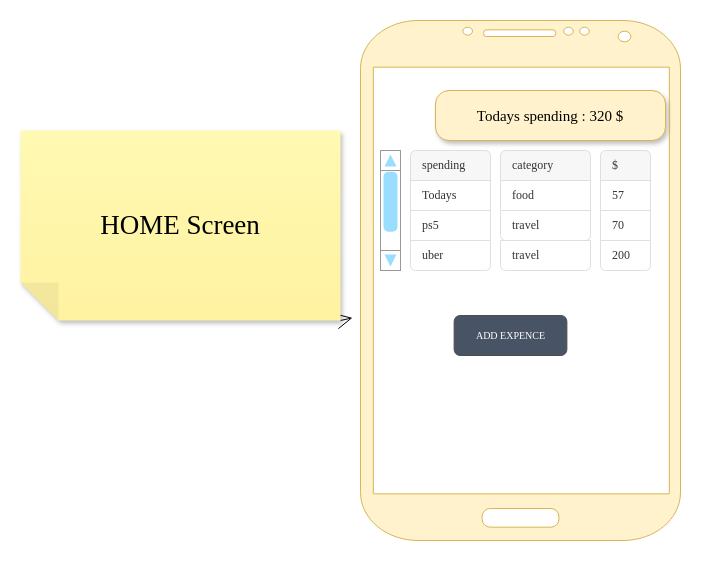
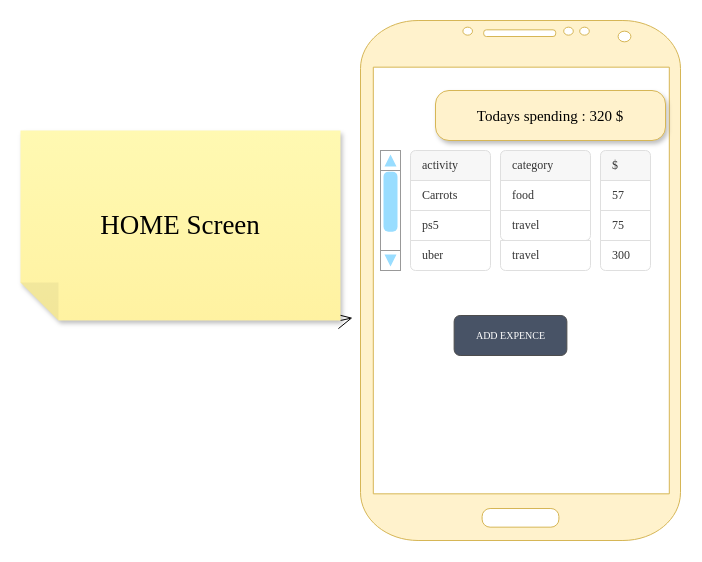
node "spending": label "spending" -> "activity"
node "Todays": label "Todays" -> "Carrots"
node "70": label "70" -> "75"
node "200": label "200" -> "300"
